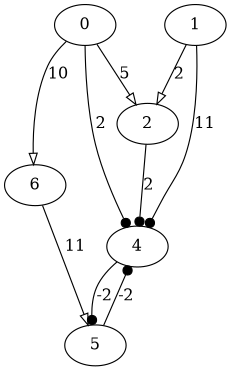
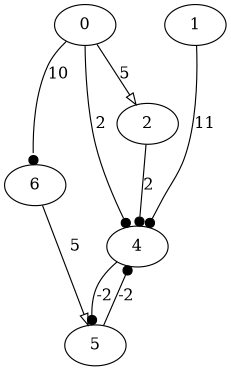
edge "1" -> "2": removed, label "2"
edge "0" -> "6": arrowhead onormal -> dot
edge "6" -> "5": label "11" -> "5"
